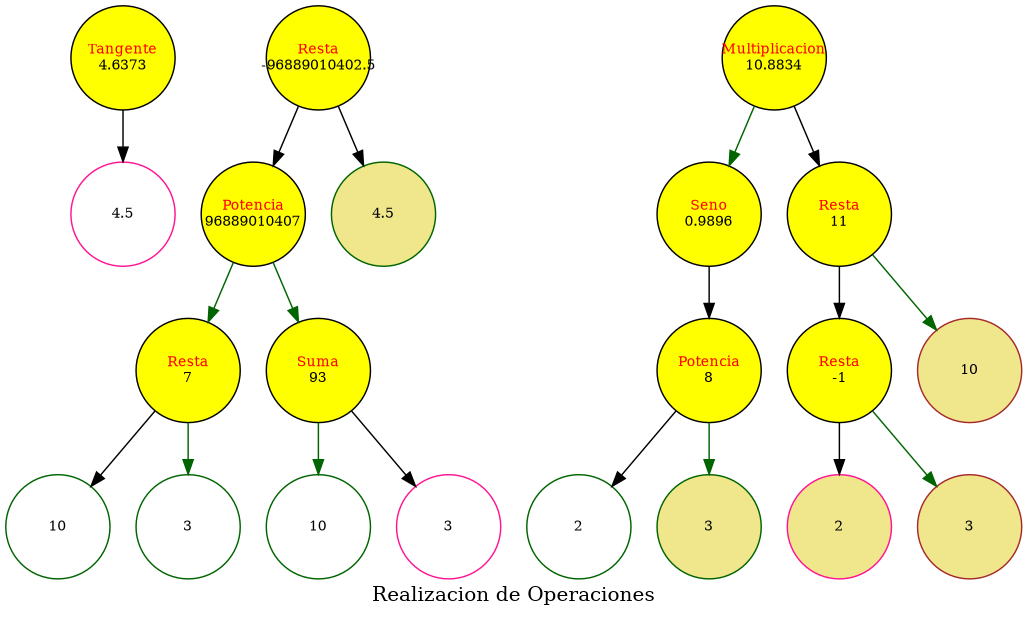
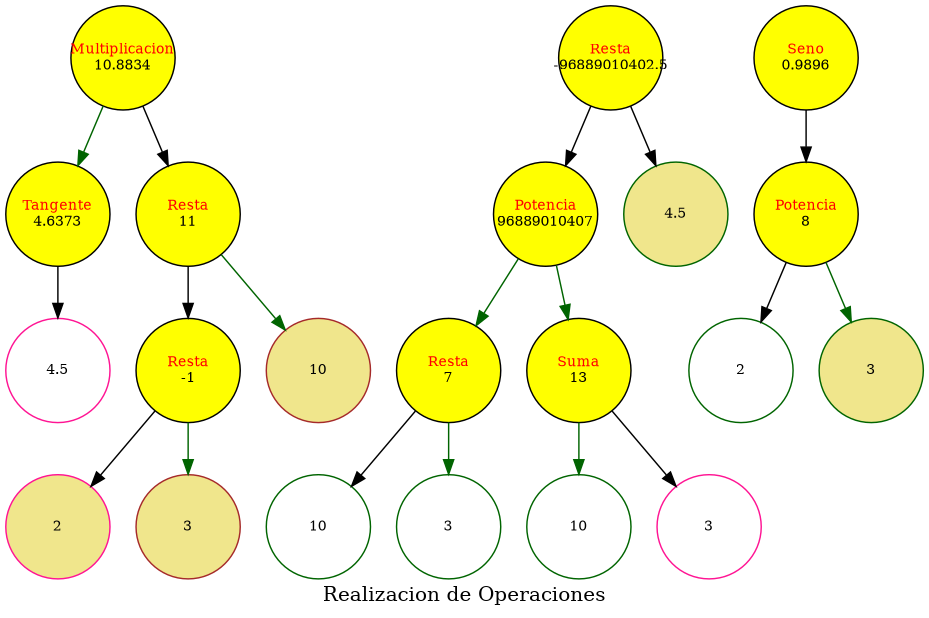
edge "Multiplicacion" -> "Seno": now "Multiplicacion" -> "Tangente"
node "Suma": text "93" -> "13"
